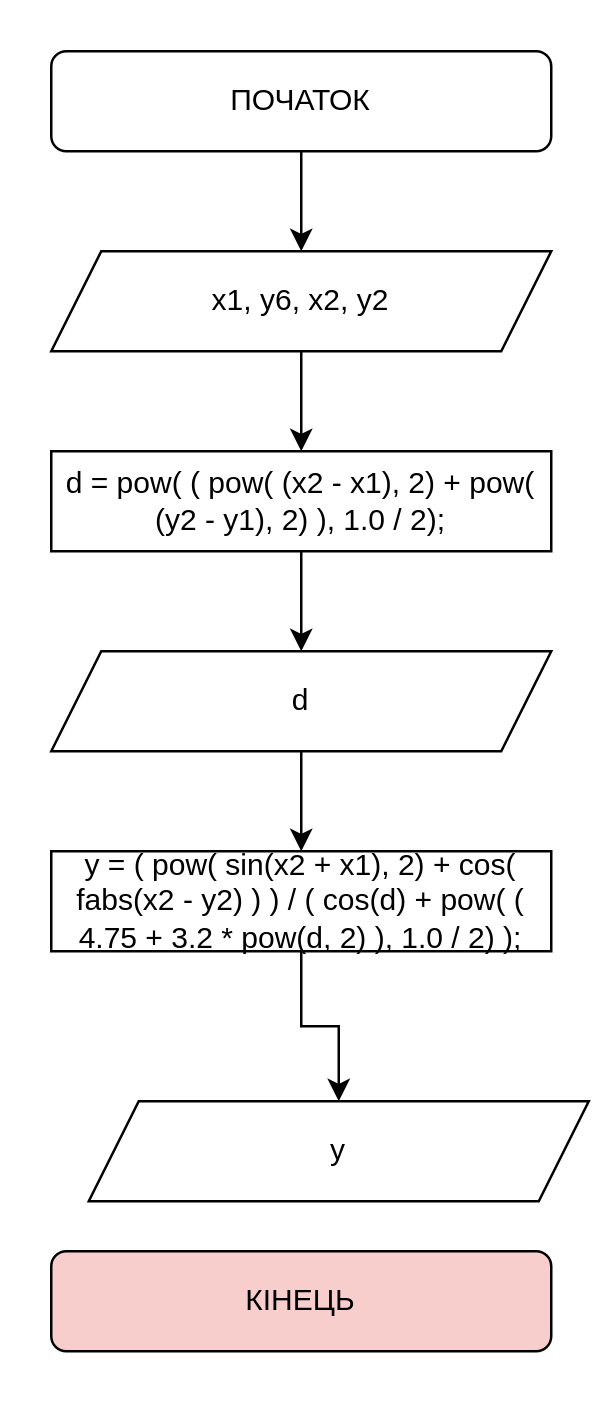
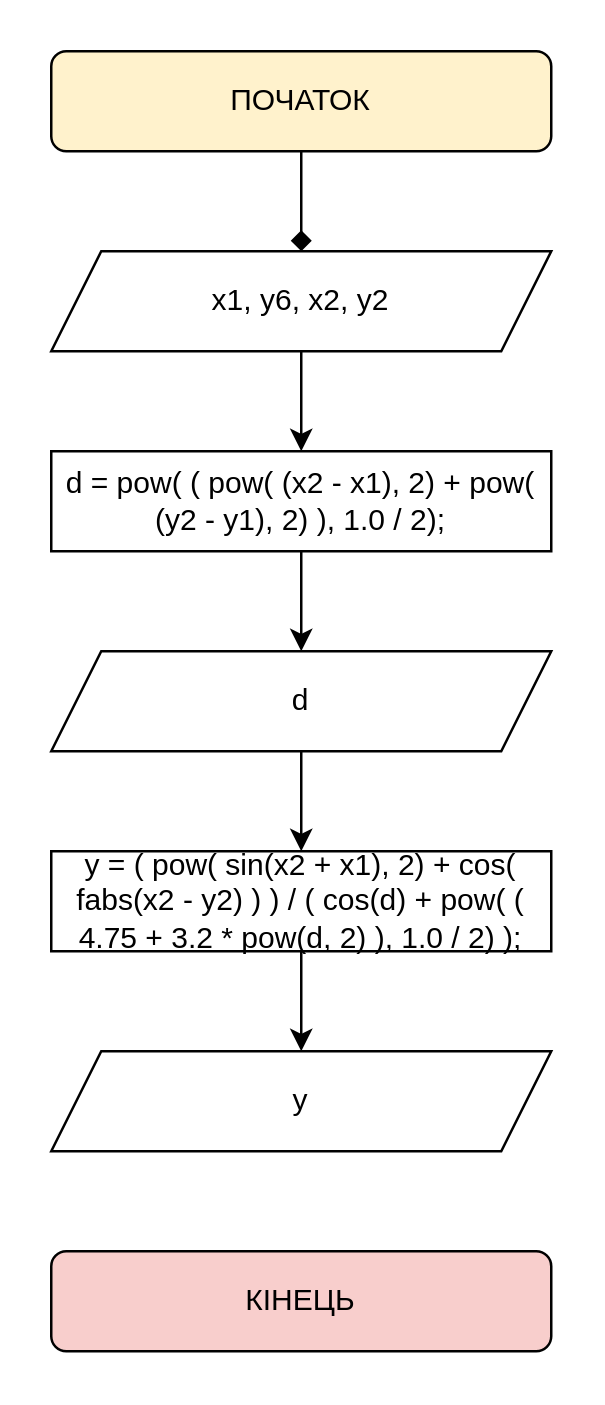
node "ПОЧАТОК": fillcolor #ffffff -> #fff2cc
edge "ПОЧАТОК" -> "x1, y6, x2, y2": arrowhead classic -> diamond
node "y": moved (339, 1151) -> (301, 1101)
